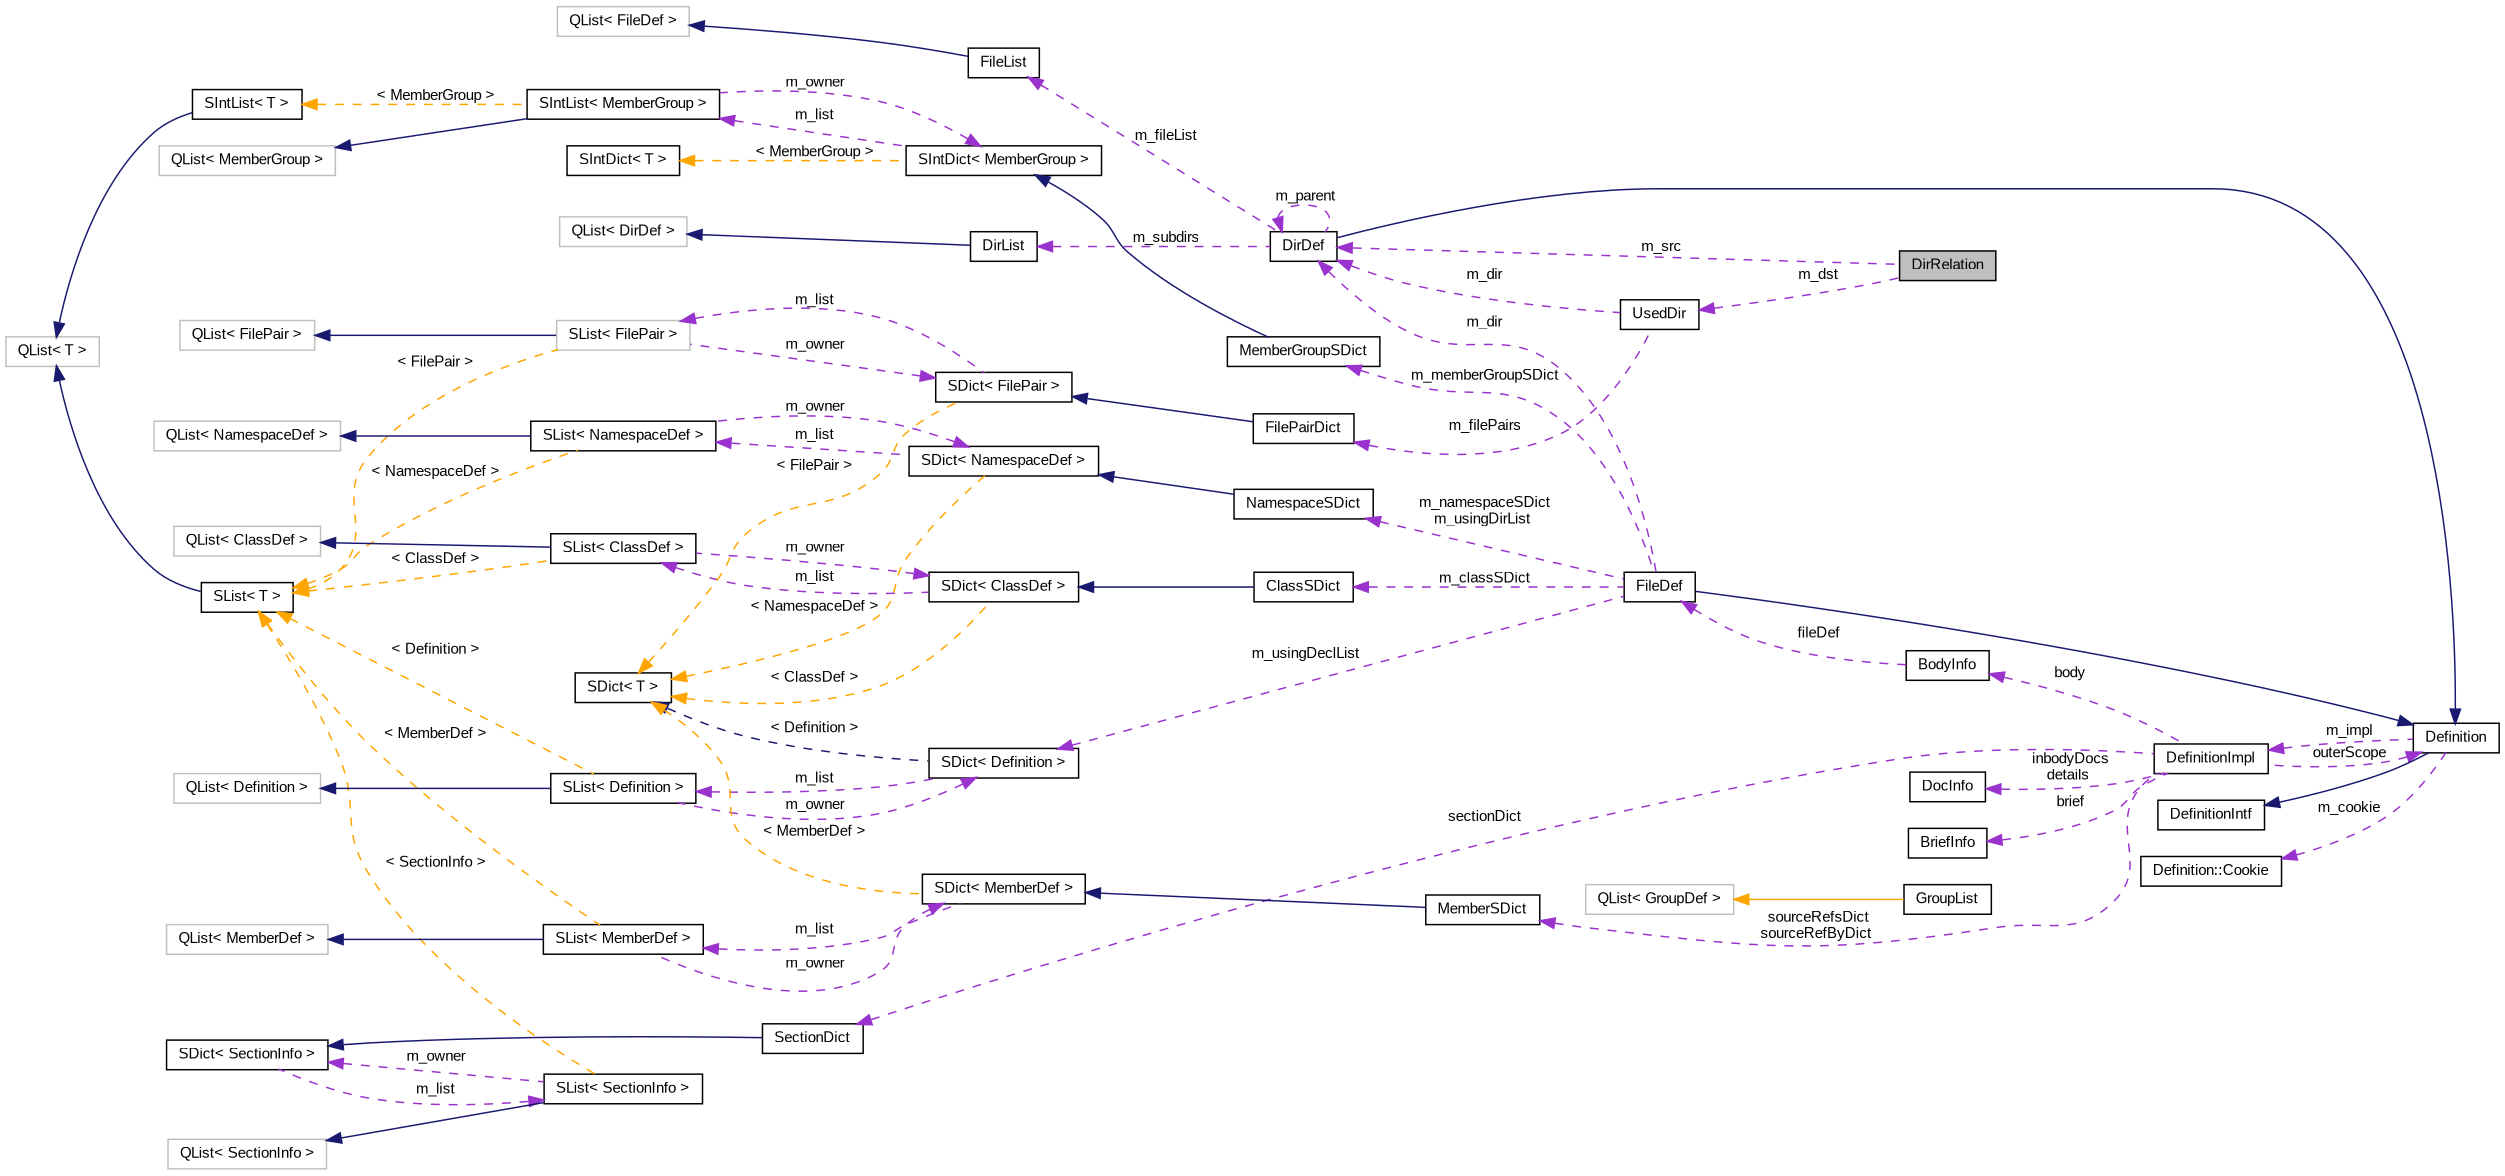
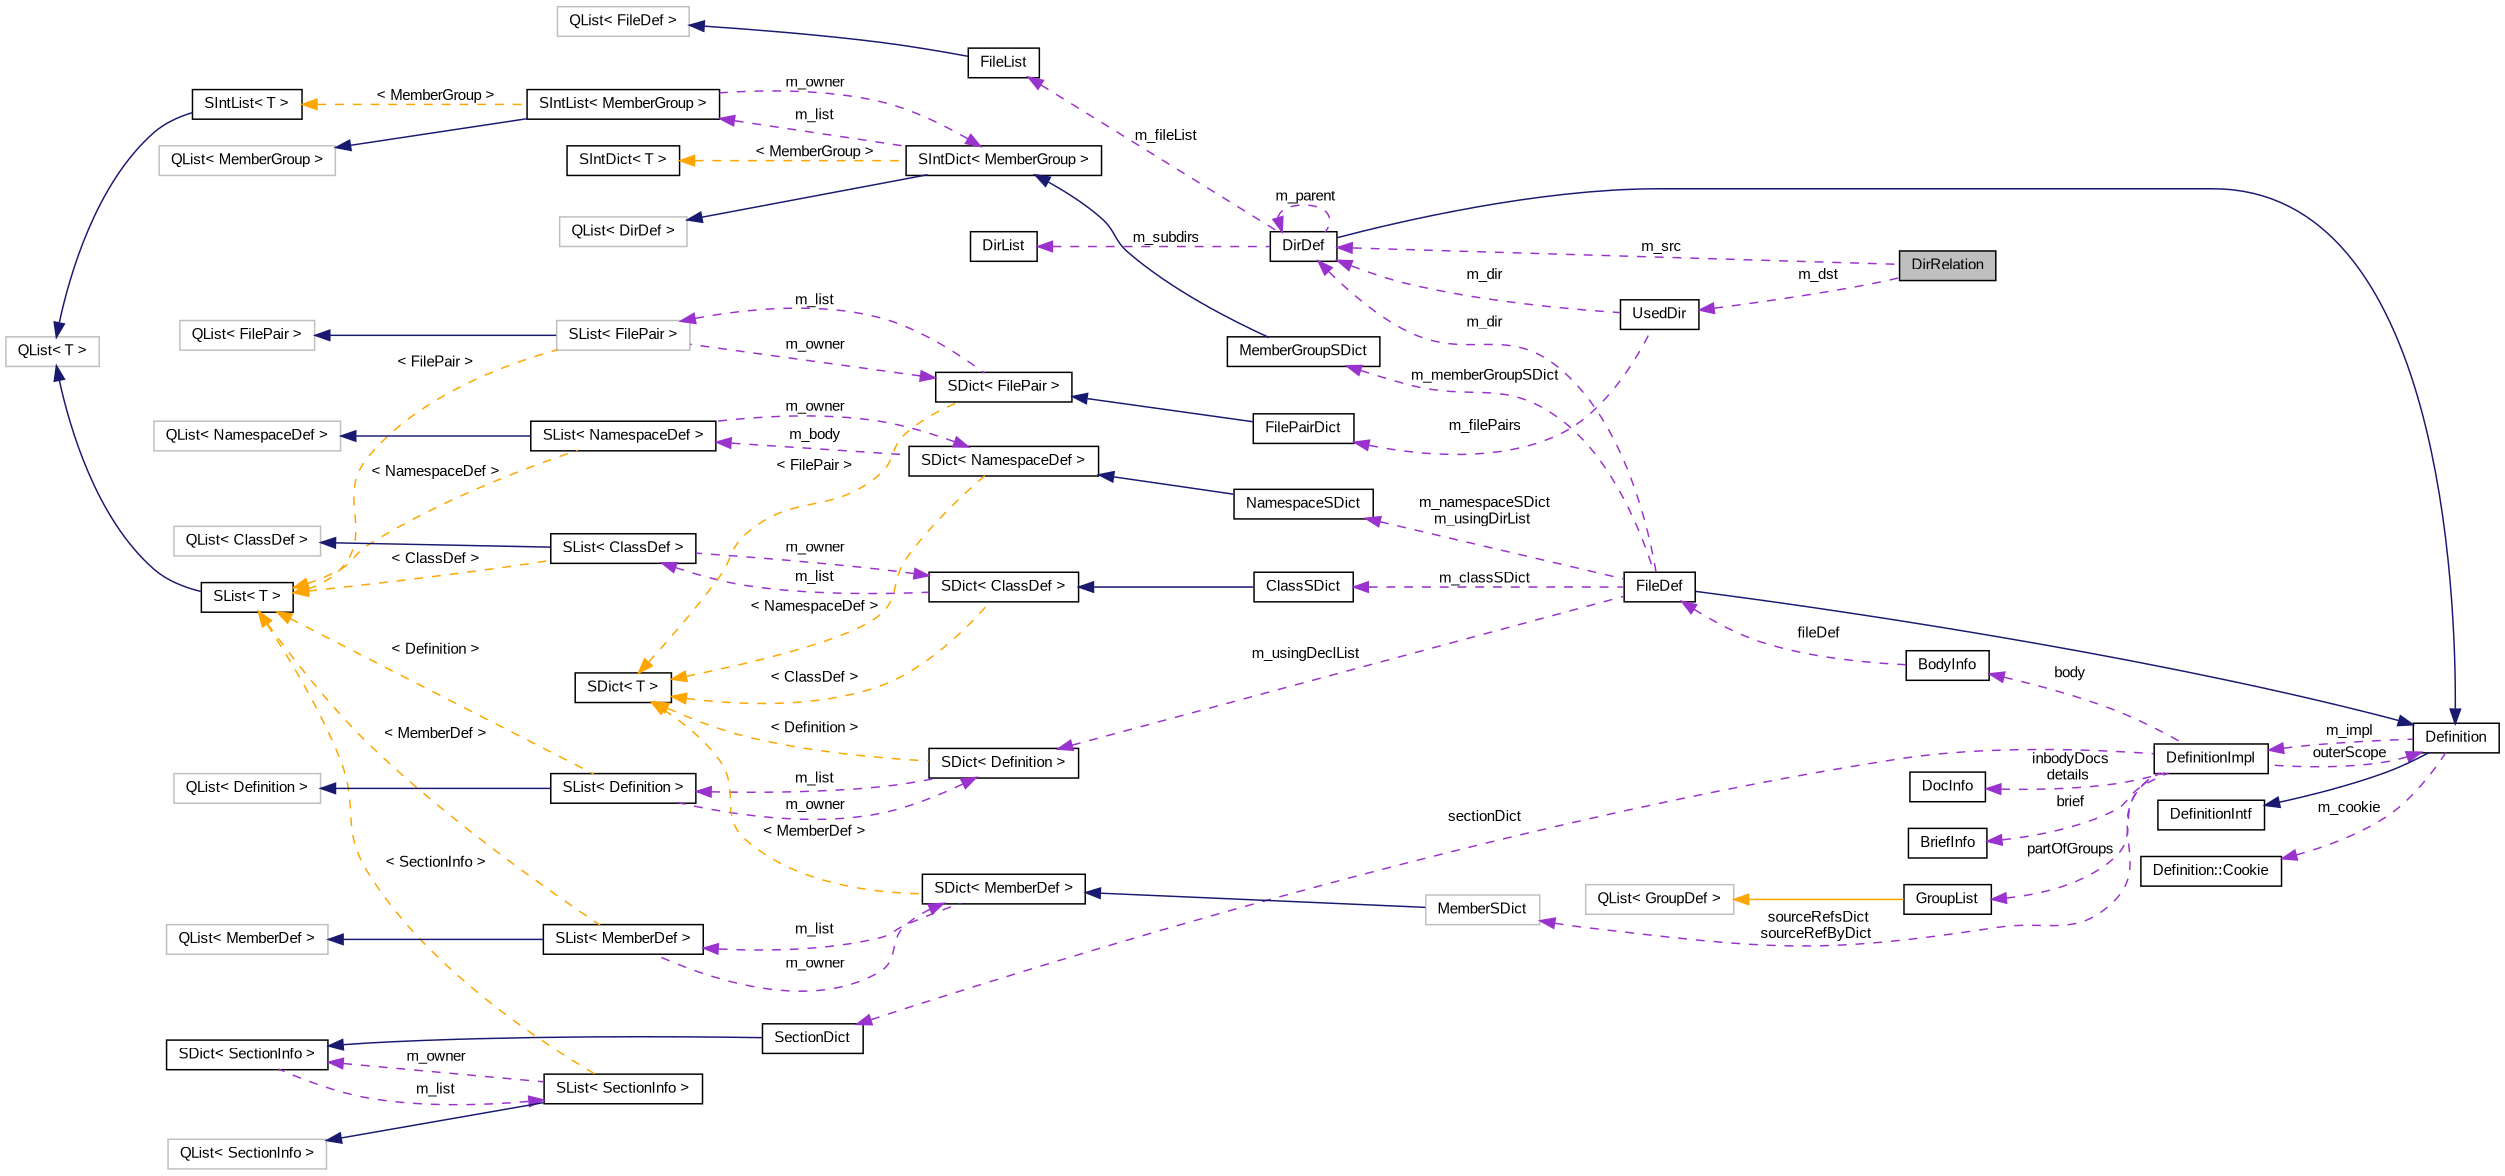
edge "DirList" -> "QList< DirDef >": now "SIntDict< MemberGroup >" -> "QList< DirDef >"
edge "SDict< NamespaceDef >" -> "SList< NamespaceDef >": label " m_list" -> " m_body"
edge "SDict< Definition >" -> "SDict< T >": color midnightblue -> orange
edge "DefinitionImpl" -> "GroupList": added, label "partOfGroups"
node "MemberSDict": color black -> grey75
